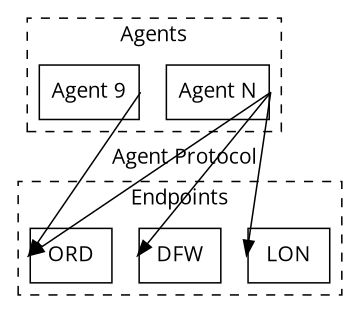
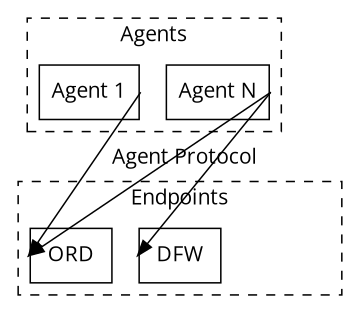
node "Agent 9": label "Agent 9" -> "Agent 1"
node "LON": removed
